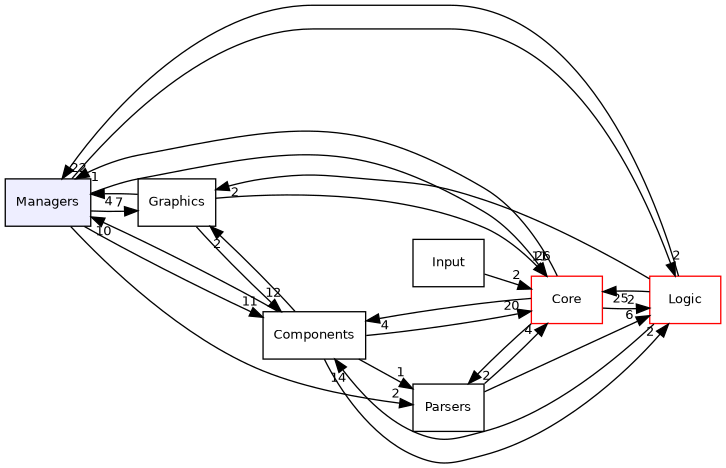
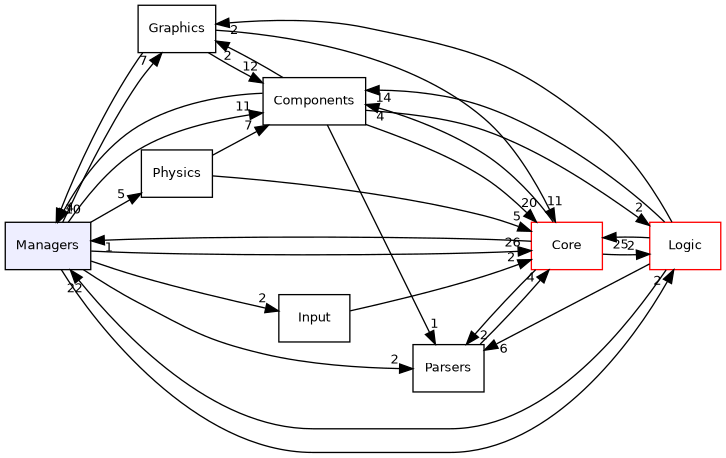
node "Physics": added
edge "Managers" -> "Input": added
edge "Parsers" -> "Logic": reversed
